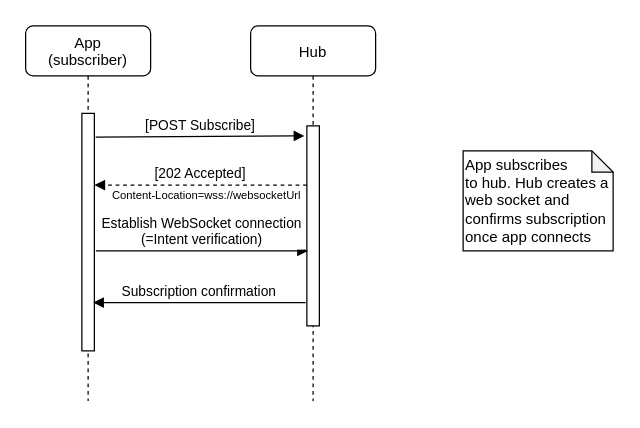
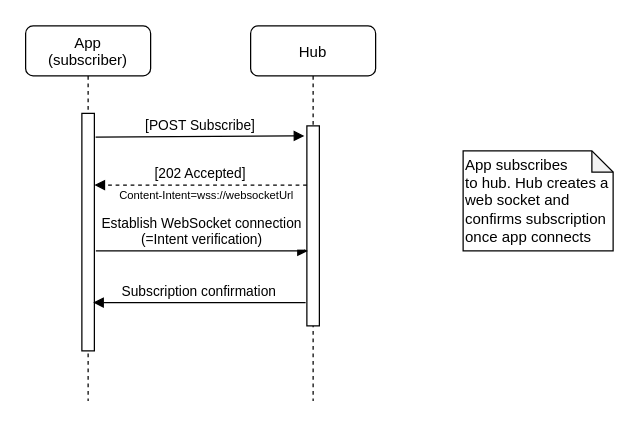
node "Content-Location=wss://websocketUrl": label "Content-Location=wss://websocketUrl" -> "Content-Intent=wss://websocketUrl"
